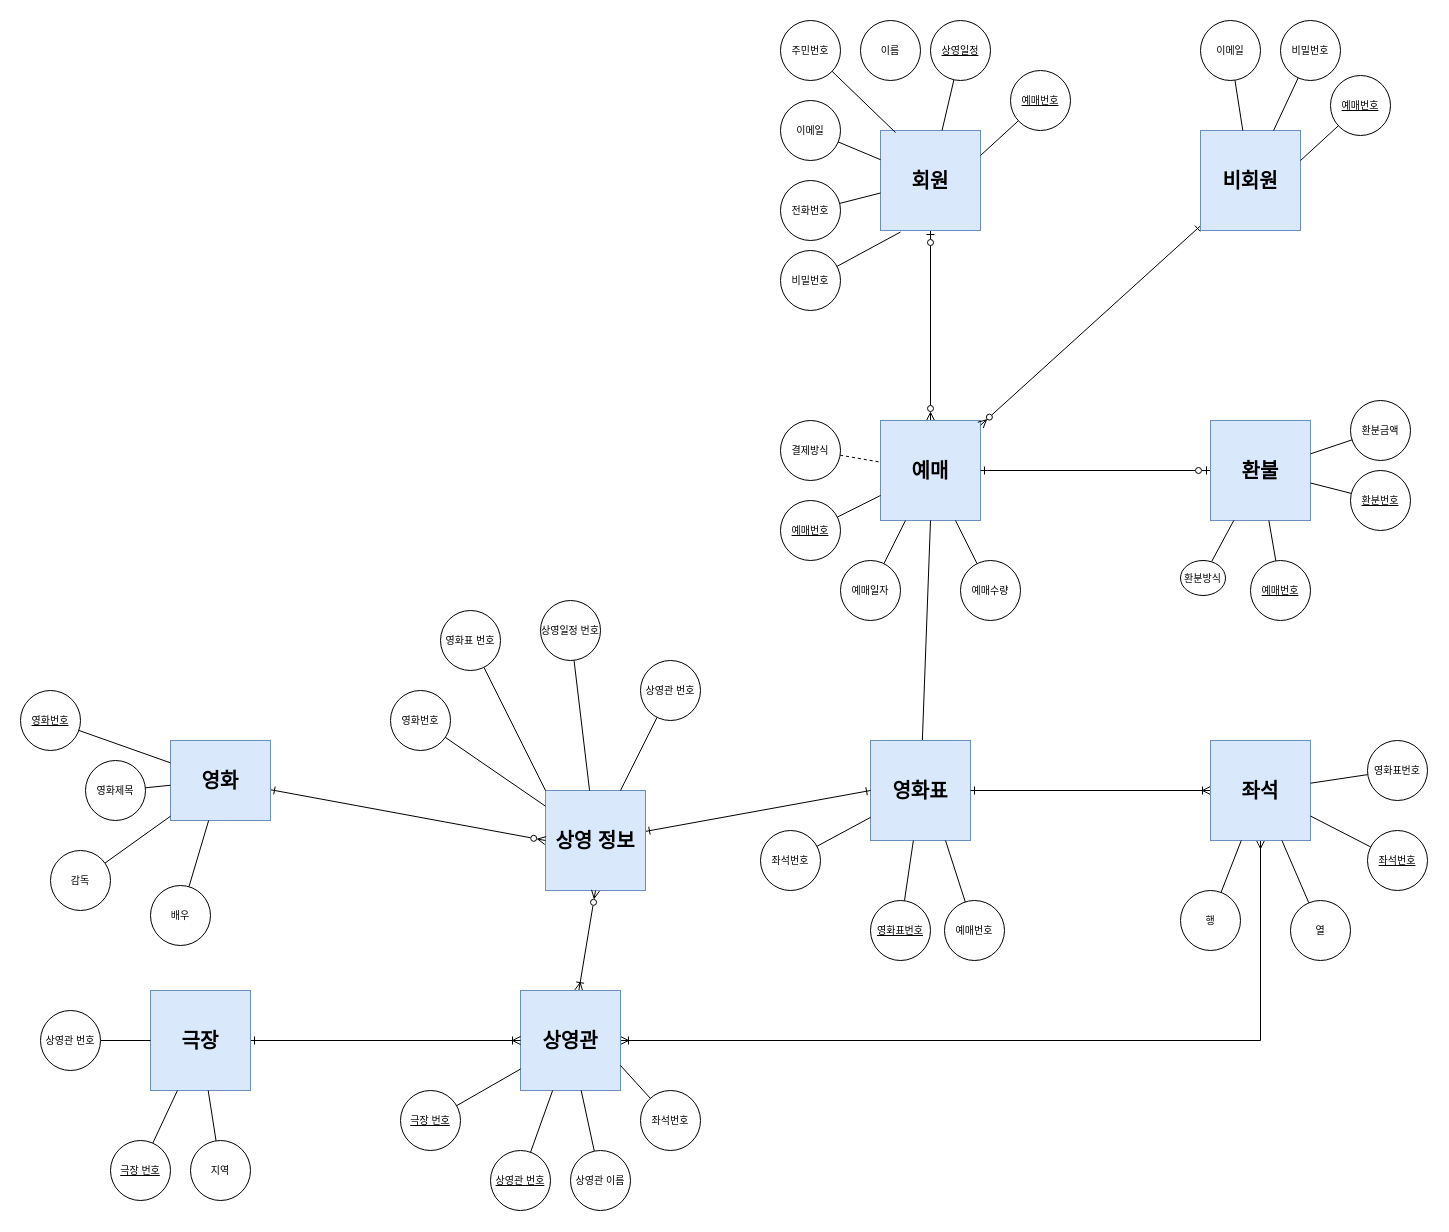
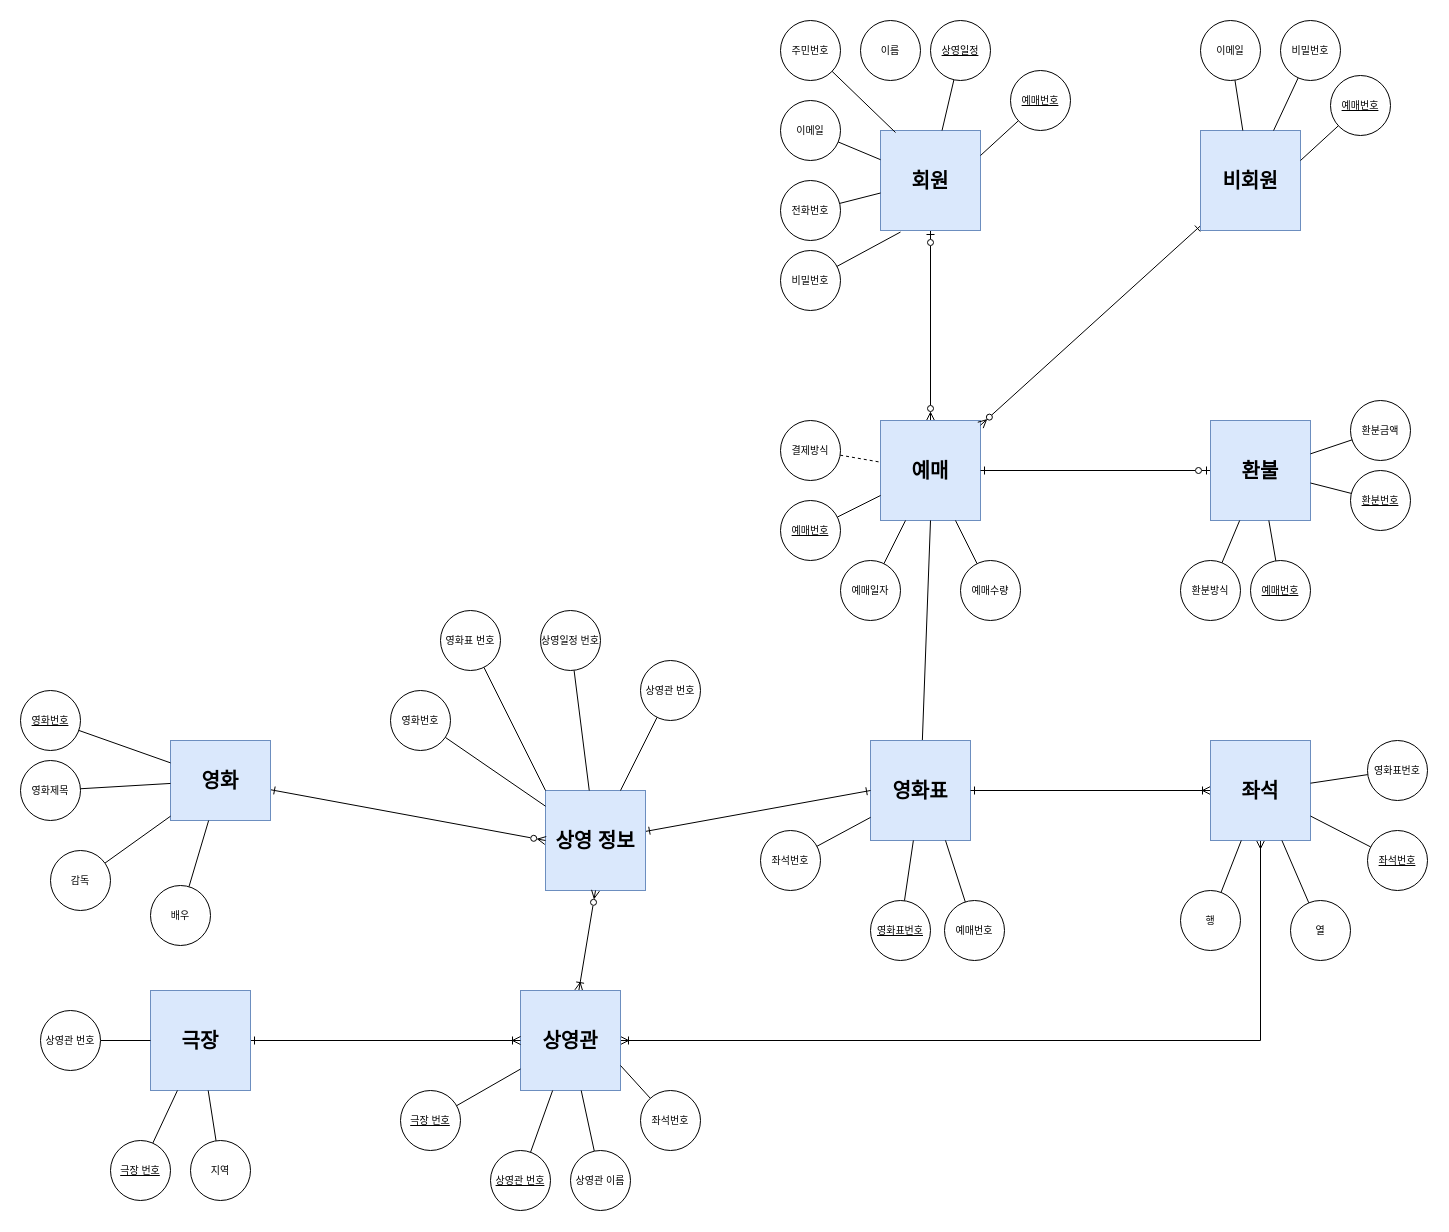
node "환분방식": size 45x35 -> 60x60
node "상영일정 번호": moved (571, 631) -> (571, 641)
node "영화제목": moved (116, 791) -> (51, 791)
